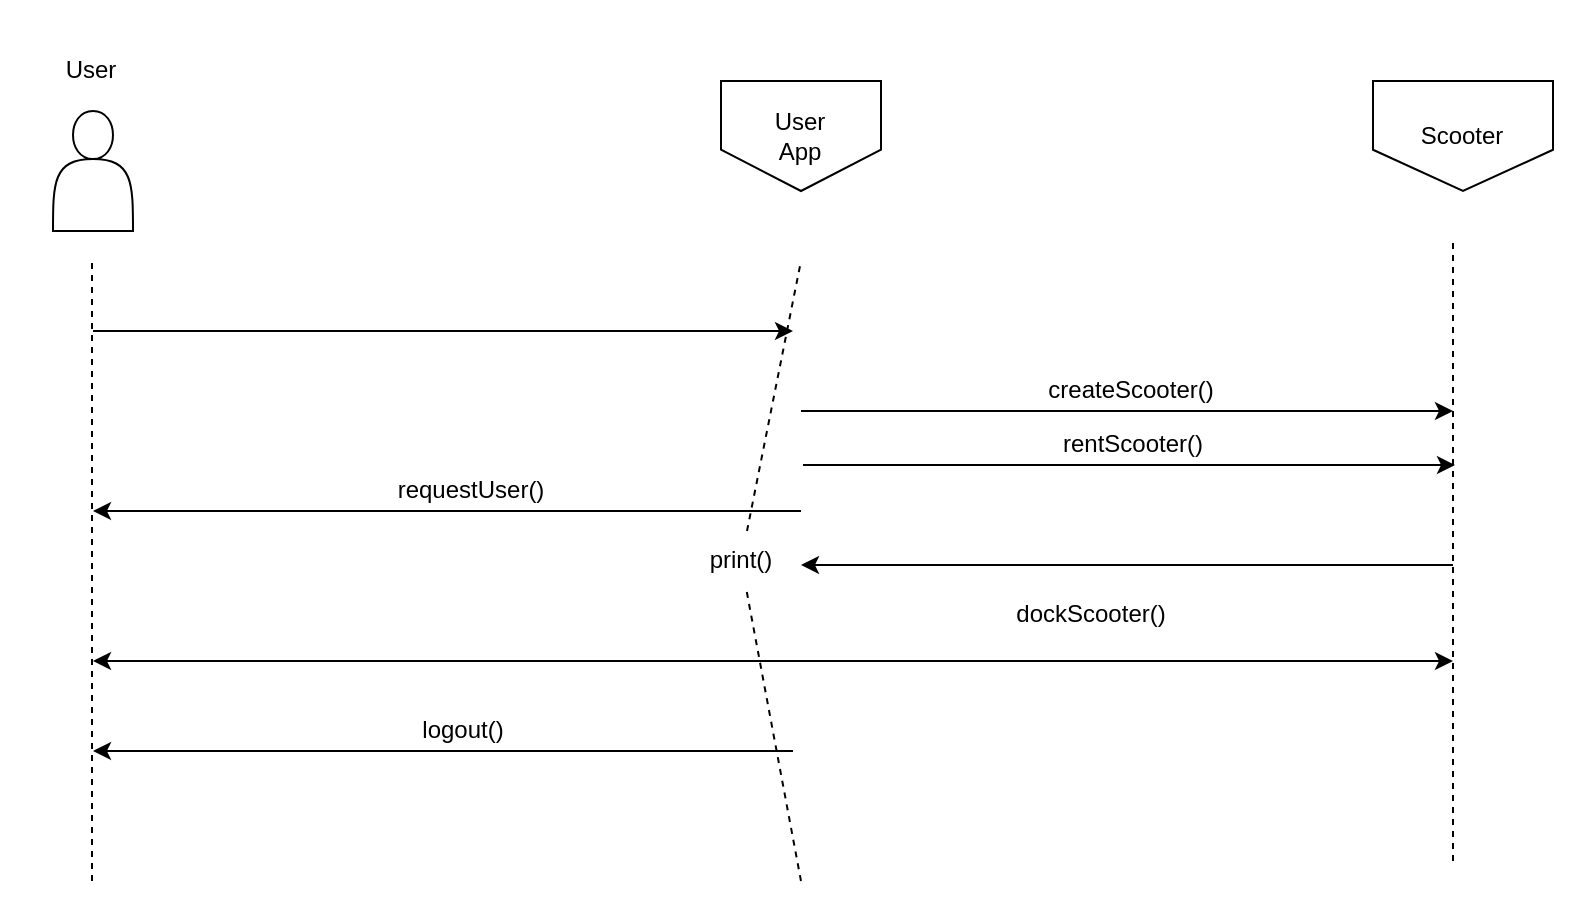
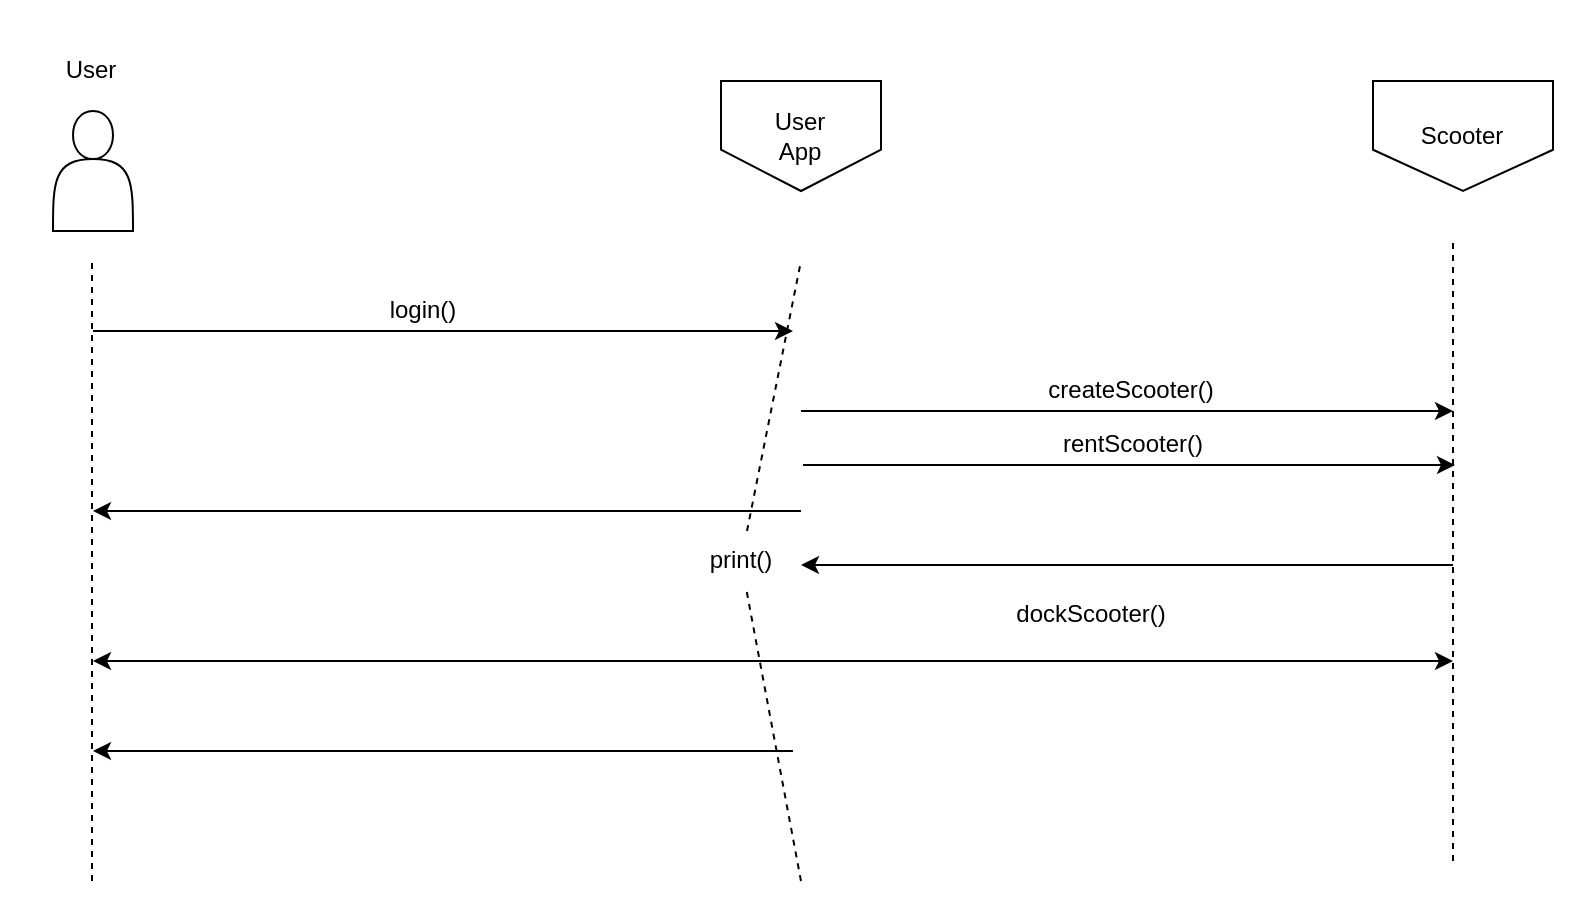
node "login()": added
node "requestUser()": removed
node "logout()": removed
